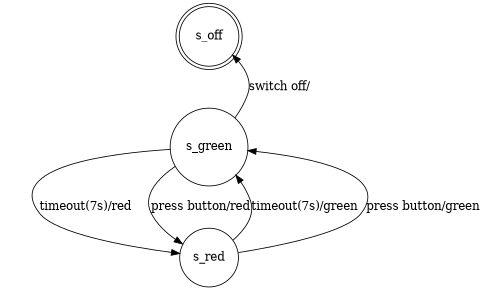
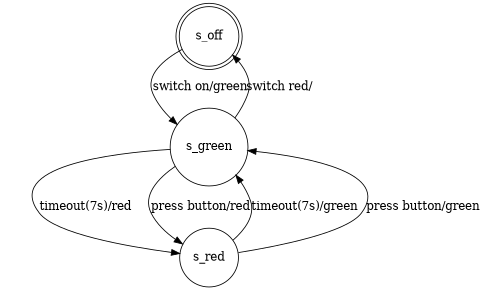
edge "s_off" -> "s_green": added, label "switch on/green"
edge "s_green" -> "s_off": label "switch off/" -> "switch red/"
